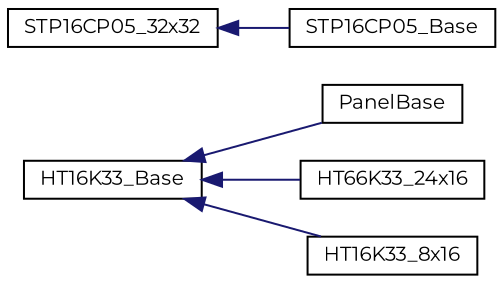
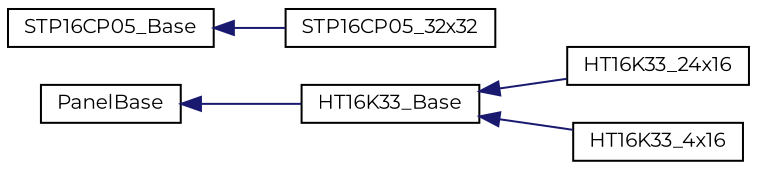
edge "STP16CP05_Base" -> "STP16CP05_32x32": reversed
edge "PanelBase" -> "HT16K33_Base": reversed
node "HT66K33_24x16": label "HT66K33_24x16" -> "HT16K33_24x16"
node "HT16K33_8x16": label "HT16K33_8x16" -> "HT16K33_4x16"
